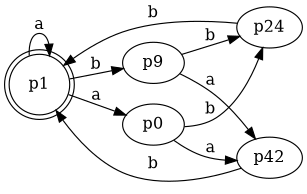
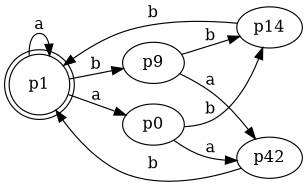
node "p24": label "p24" -> "p14"
